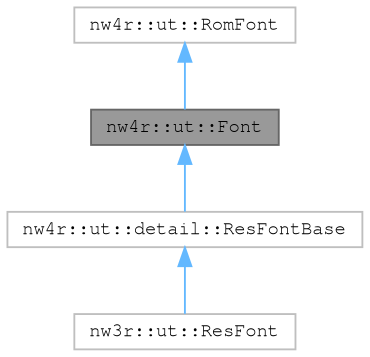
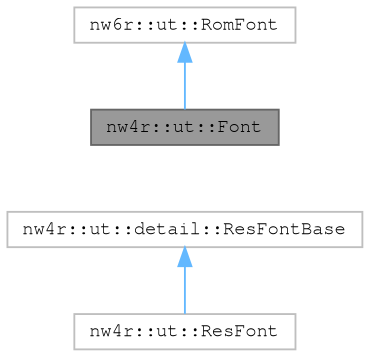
node "nw4r::ut::RomFont": label "nw4r::ut::RomFont" -> "nw6r::ut::RomFont"
edge "nw4r::ut::detail::ResFontBase" -> "nw4r::ut::Font": removed
node "nw3r::ut::ResFont": label "nw3r::ut::ResFont" -> "nw4r::ut::ResFont"
